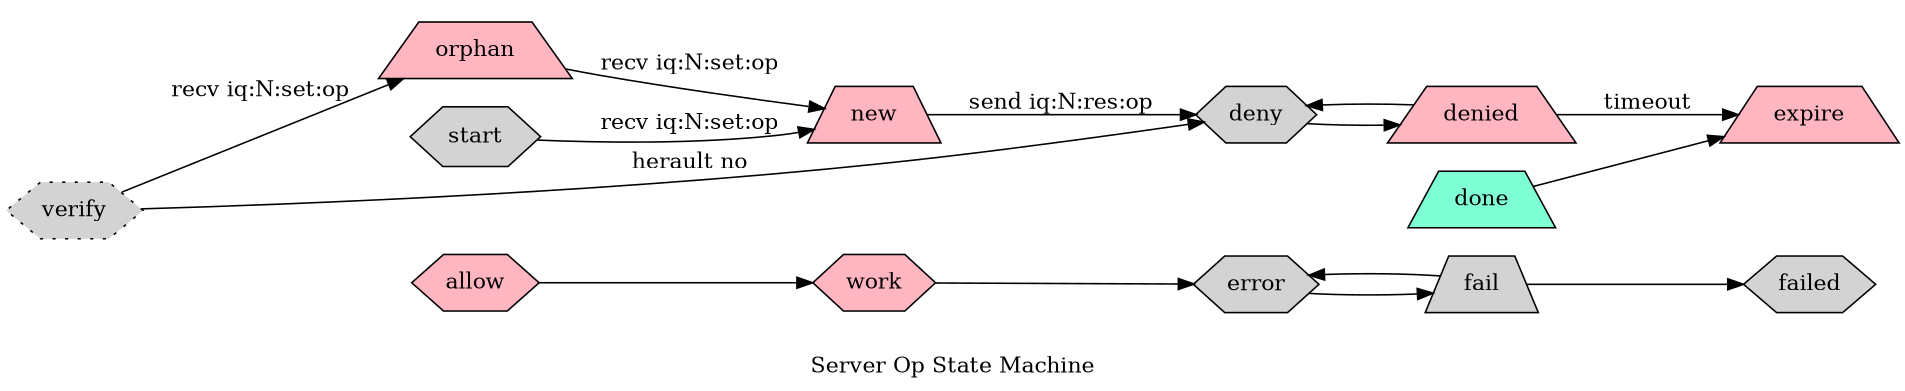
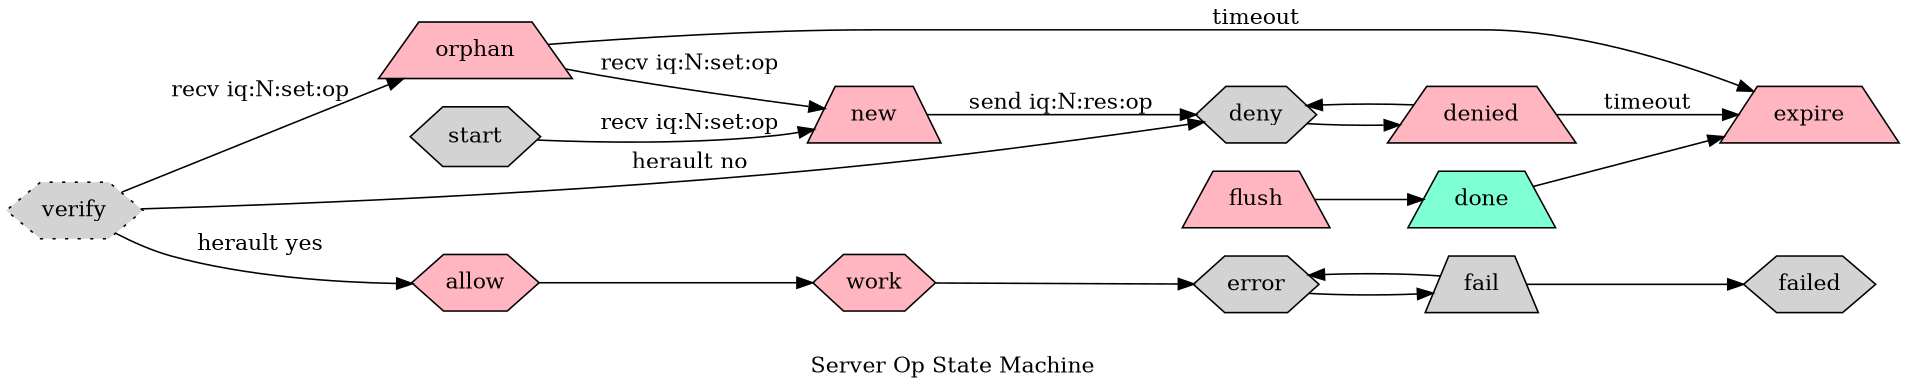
edge "orphan" -- "expire": added, label "timeout"
node "flush": added
edge "verify" -- "allow": added, label "herault yes"
